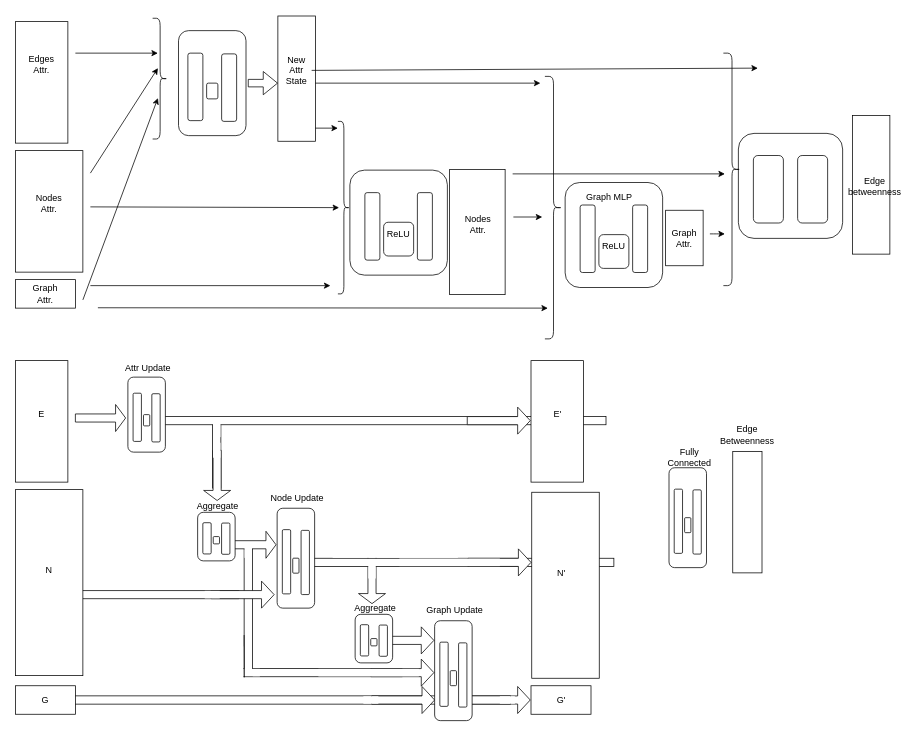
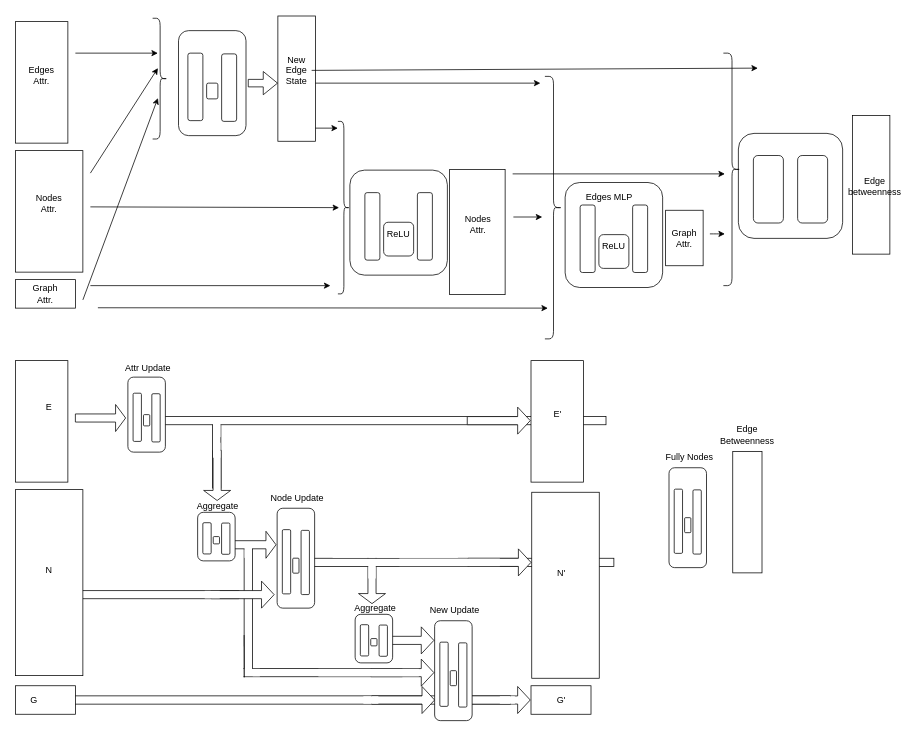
node "Edges Attr.": moved (42, 64) -> (42, 75)
node "New Attr State": label "New Attr State" -> "New Edge State"
node "Graph MLP": label "Graph MLP" -> "Edges MLP"
node "E": moved (42, 414) -> (49, 407)
node "Fully Connected": label "Fully Connected" -> "Fully Nodes"
node "Graph Update": label "Graph Update" -> "New Update"
node "G": moved (45, 700) -> (34, 700)
